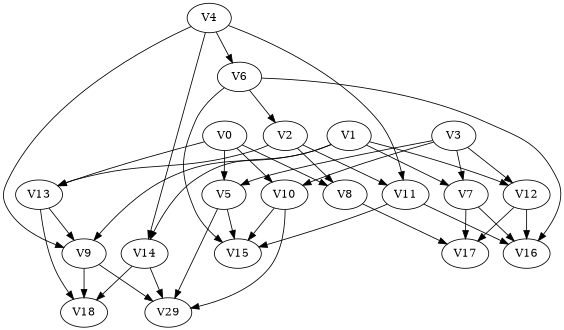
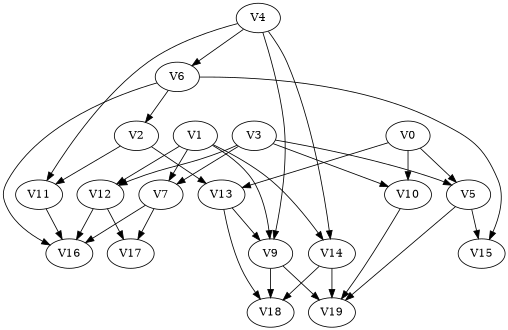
node "V8": removed
edge "V10" -> "V15": removed
edge "V11" -> "V15": removed
node "V29": label "V29" -> "V19"
